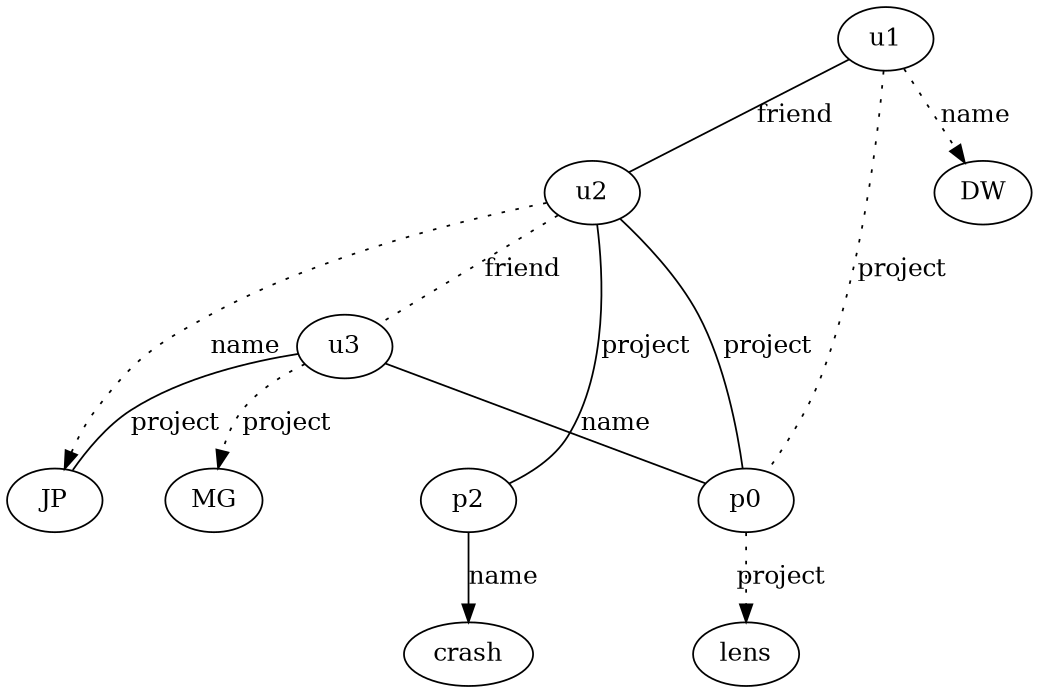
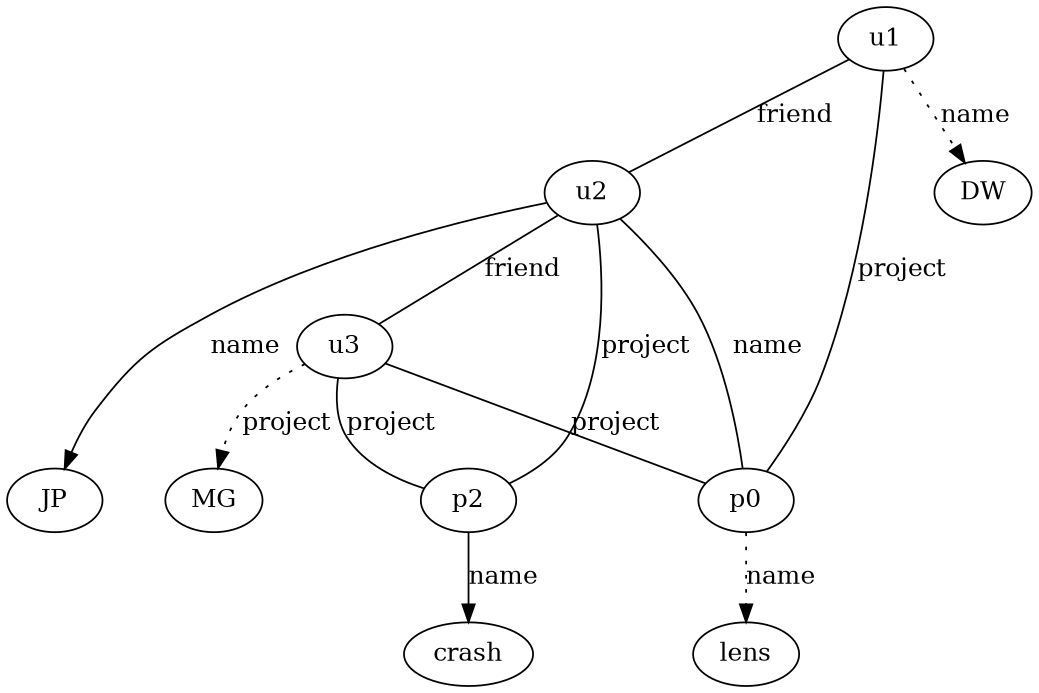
edge "u2" -- "u3": style dotted -> solid
edge "u1" -- "p0": style dotted -> solid
edge "u2" -> "JP": style dotted -> solid
edge "u2" -- "p0": label "project" -> "name"
edge "u3" -- "JP": now "u3" -- "p2"
edge "u3" -- "p0": label "name" -> "project"
edge "p0" -> "lens": label "project" -> "name"
